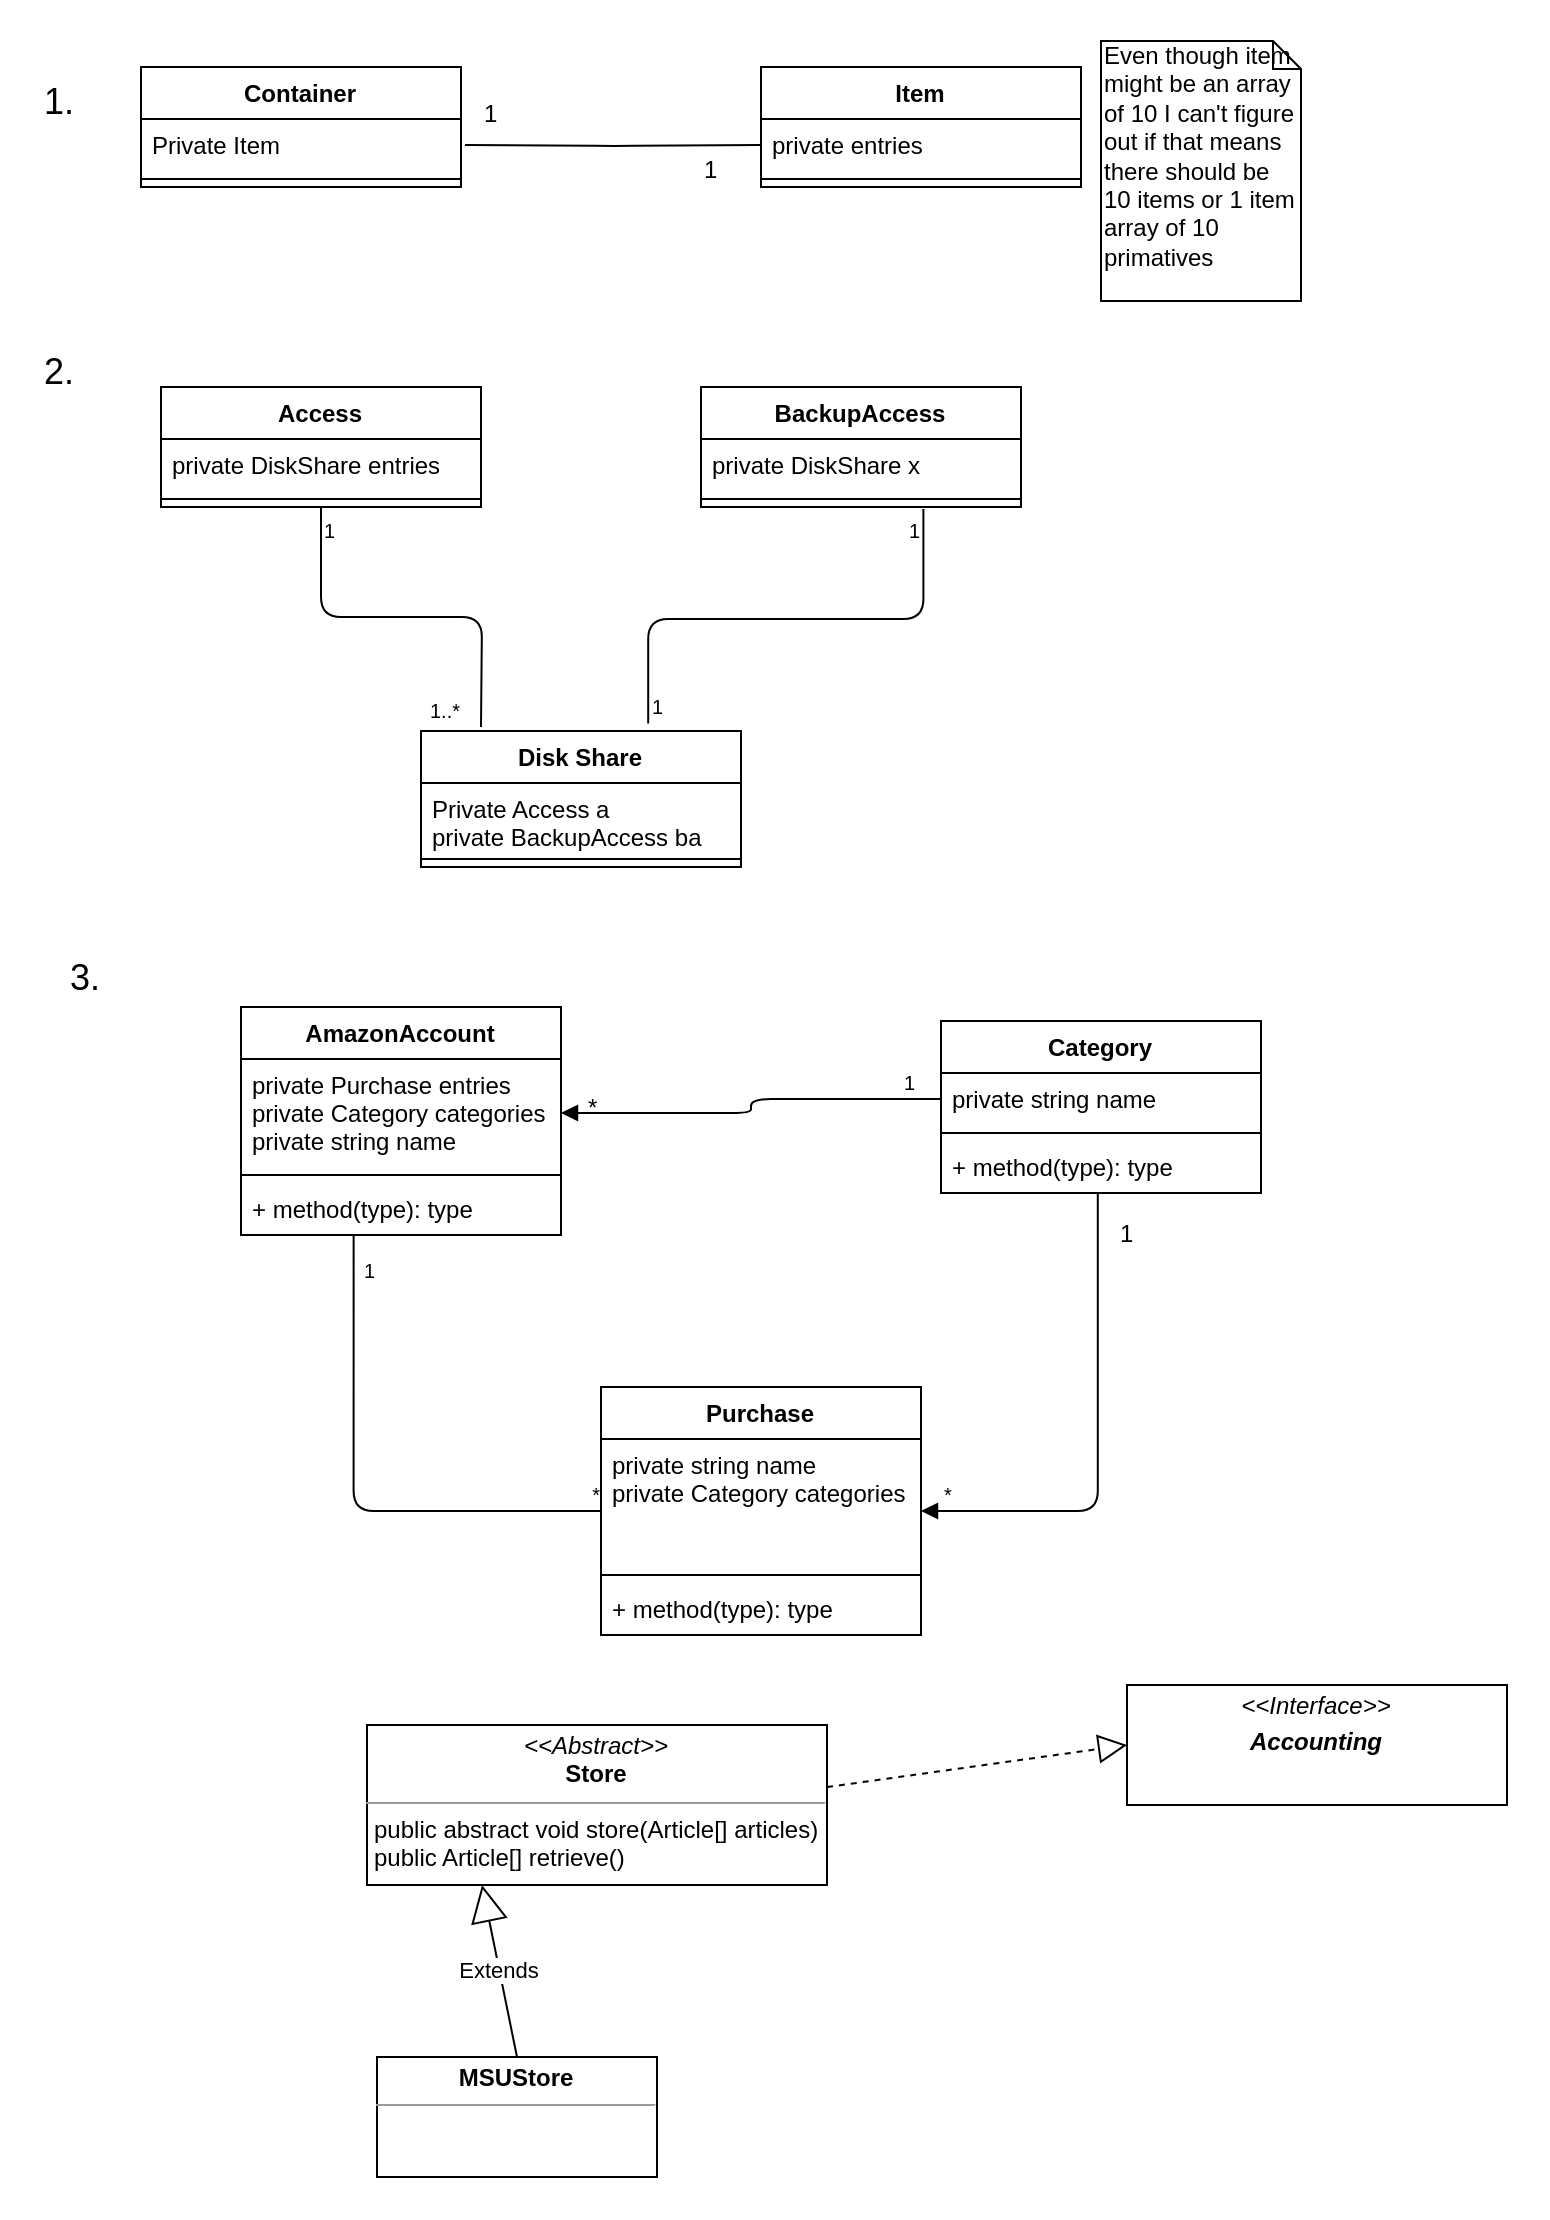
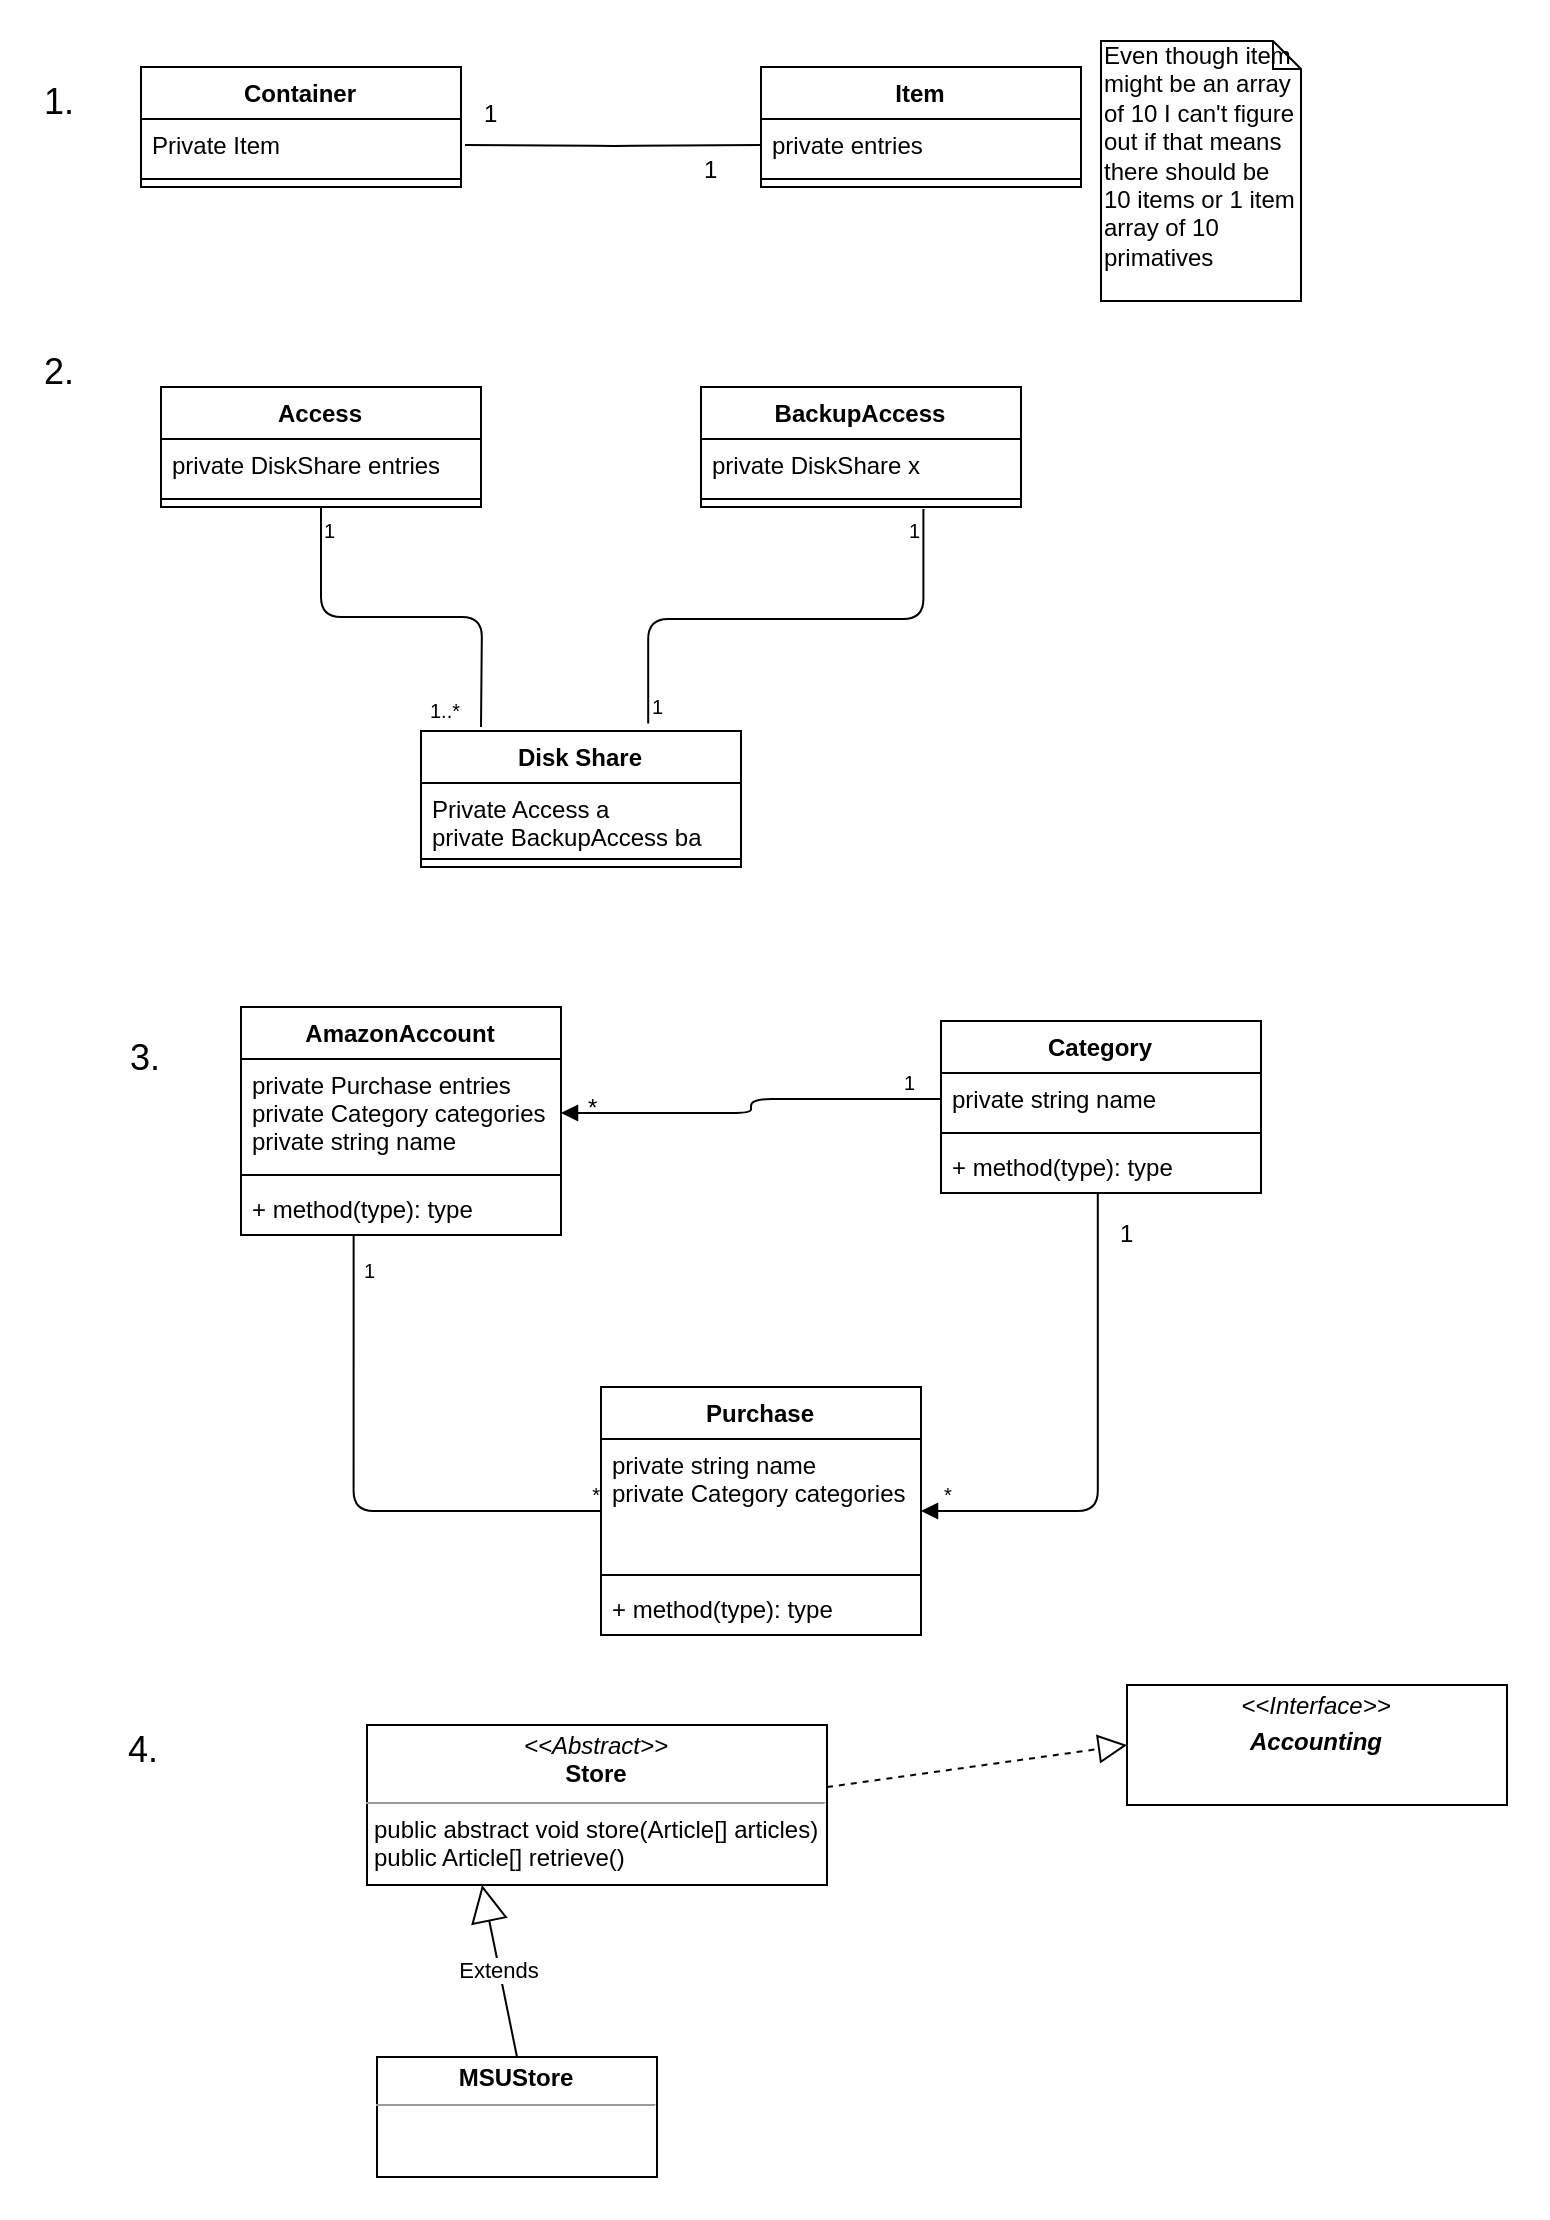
node "3.": moved (97, 973) -> (157, 1053)
node "4.": added
